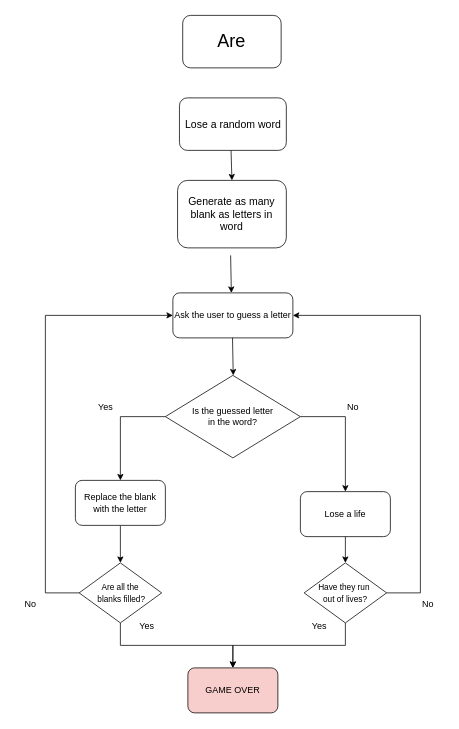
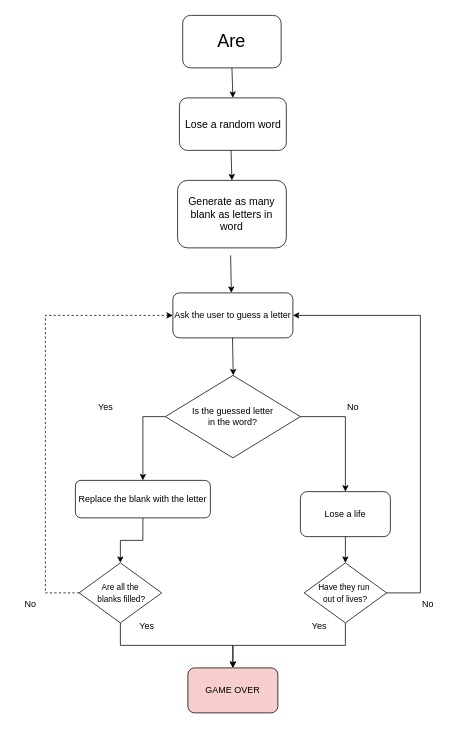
edge "Are" -> "Lose a random word": added
edge "Are all the blanks filled?" -> "Ask the user to guess a letter": style solid -> dashed
node "Replace the blank with the letter": size 90x45 -> 135x38
